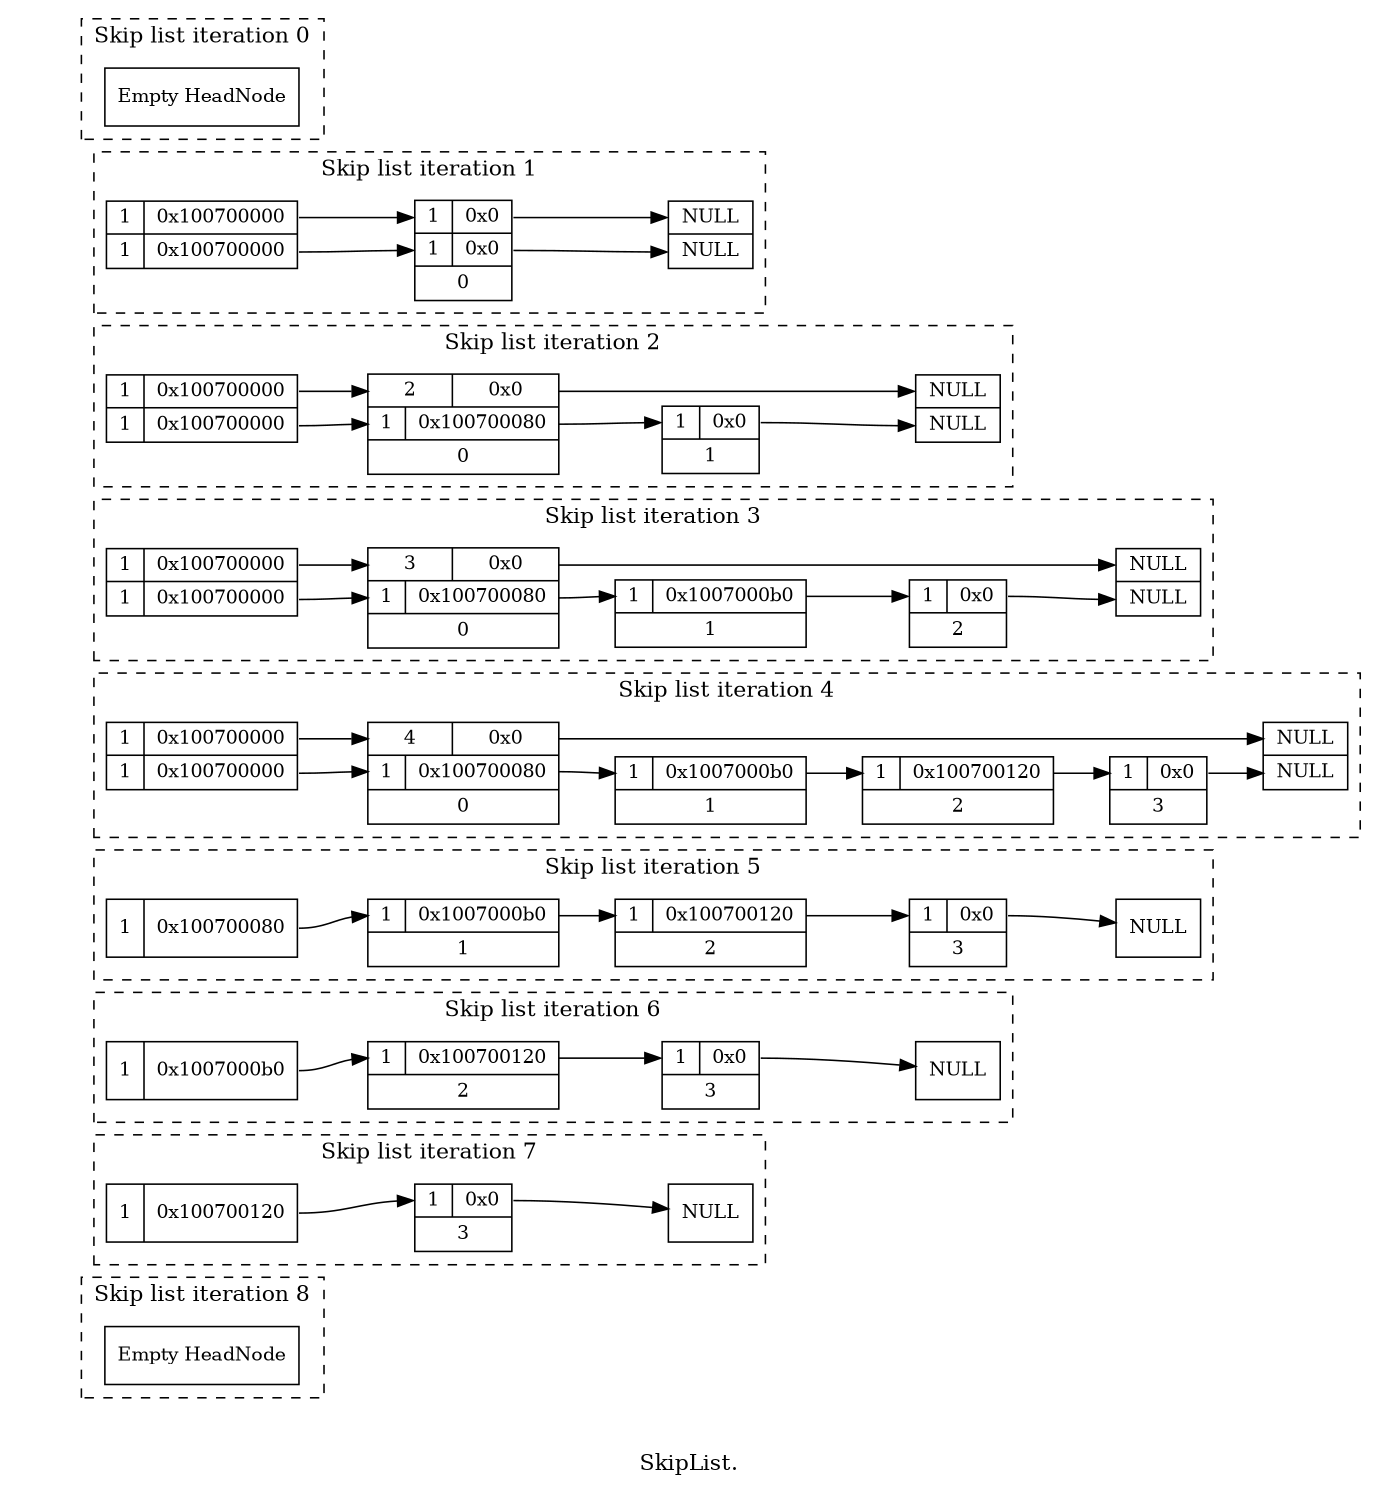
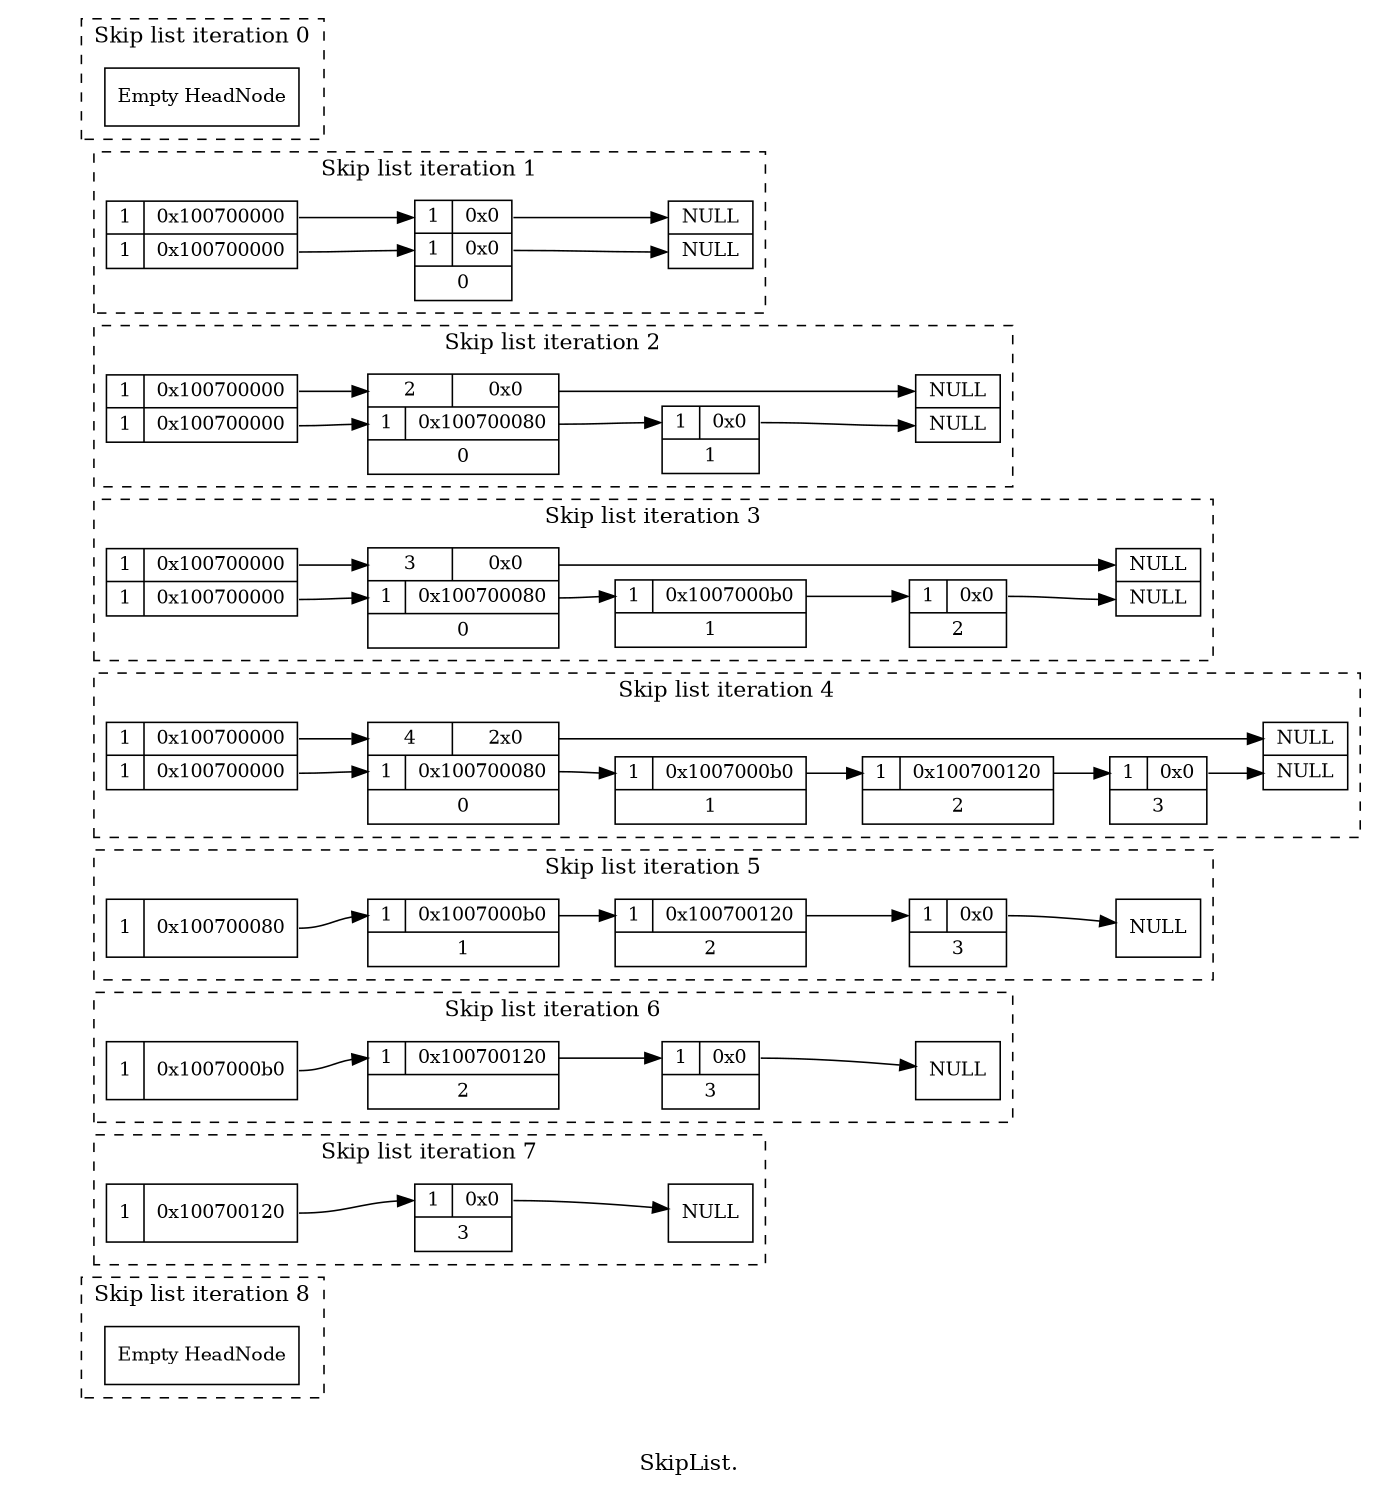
node "4": text "0x0" -> "2x0"
